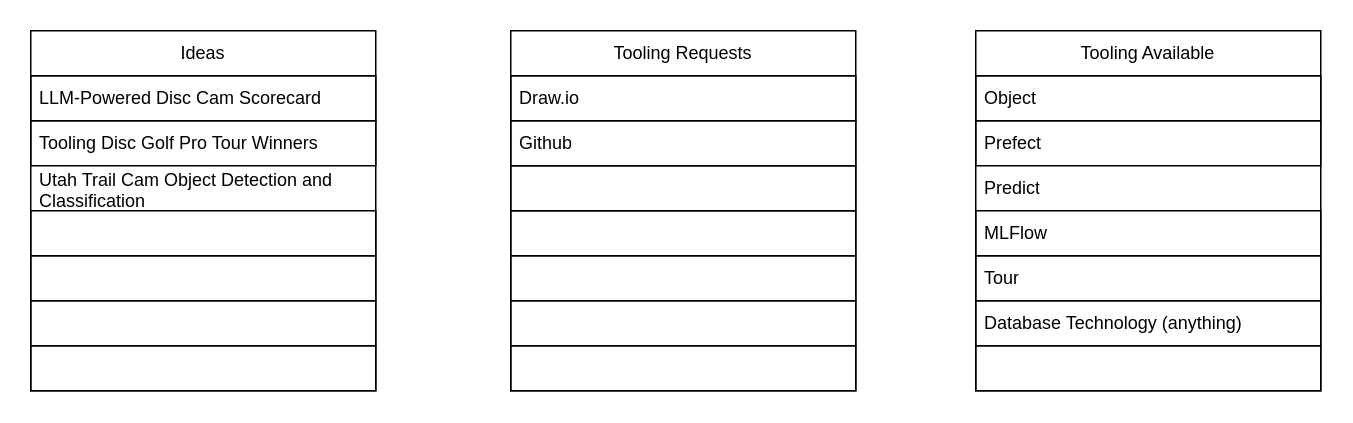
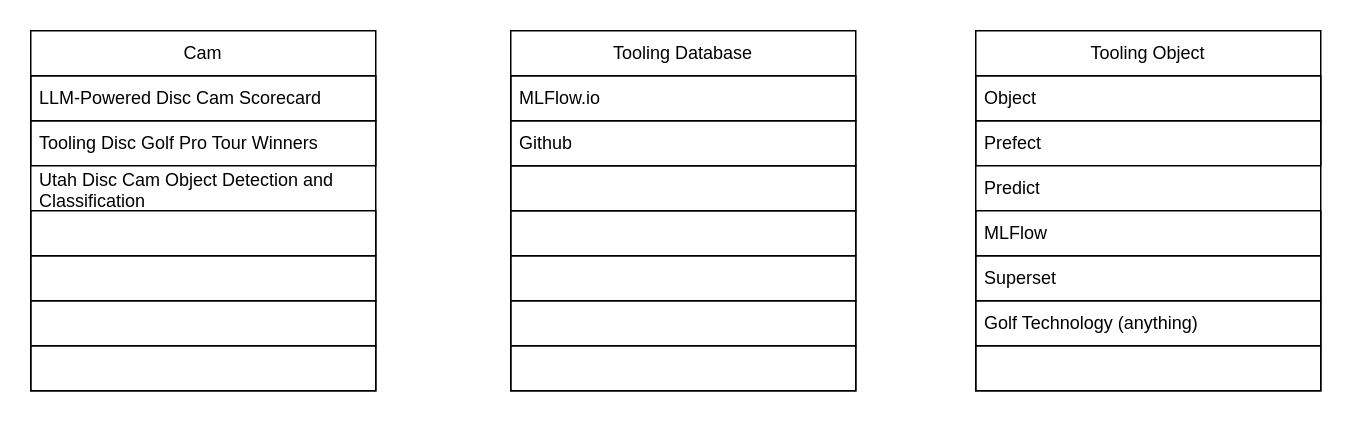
node "Ideas": label "Ideas" -> "Cam"
node "Tooling Requests": label "Tooling Requests" -> "Tooling Database"
node "Tooling Available": label "Tooling Available" -> "Tooling Object"
node "Draw.io": label "Draw.io" -> "MLFlow.io"
node "Utah Trail Cam Object Detection and Classification": label "Utah Trail Cam Object Detection and Classification" -> "Utah Disc Cam Object Detection and Classification"
node "Tour": label "Tour" -> "Superset"
node "Database Technology (anything)": label "Database Technology (anything)" -> "Golf Technology (anything)"
